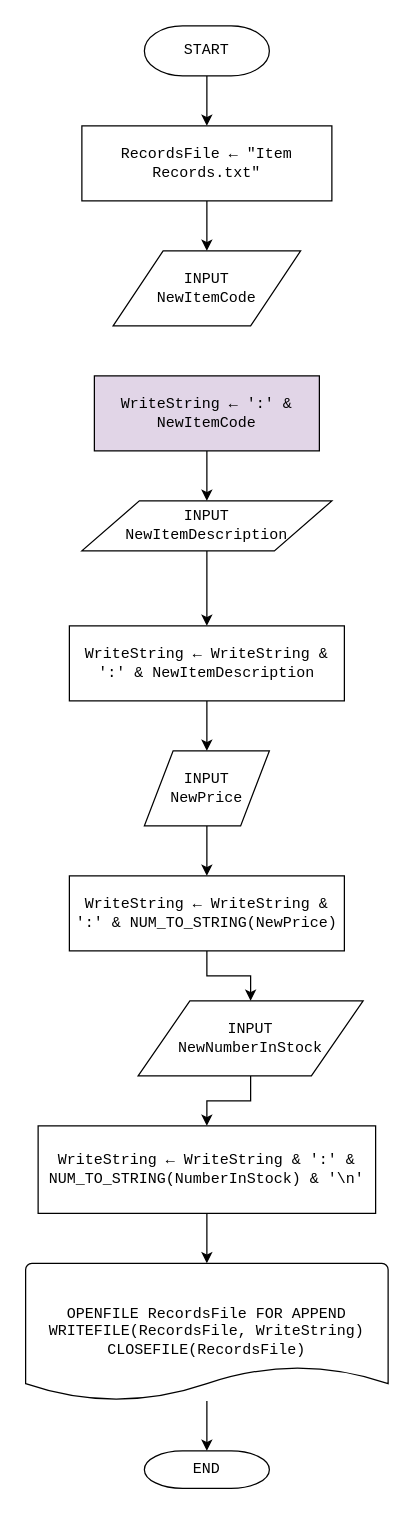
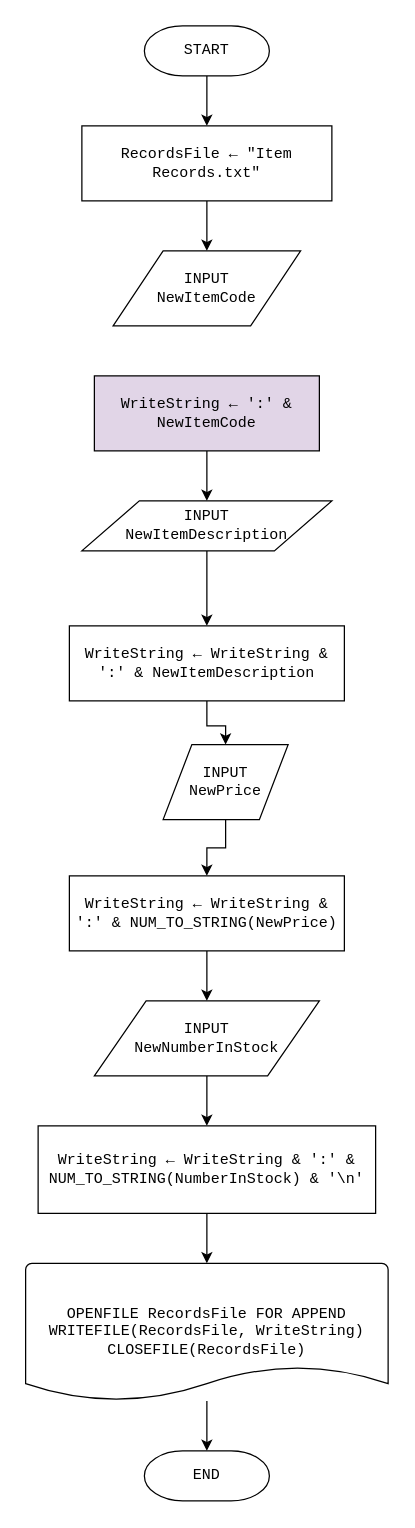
node "INPUT NewPrice": moved (207, 788) -> (226, 782)
node "INPUT NewNumberInStock": moved (251, 1038) -> (207, 1038)
node "END": size 125x38 -> 125x50
